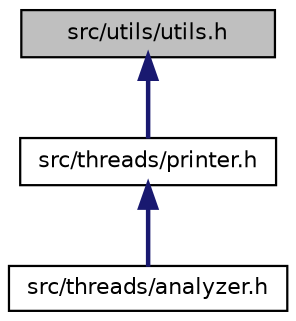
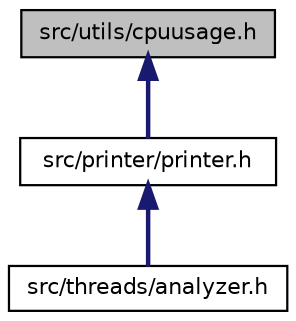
node "src/utils/utils.h": label "src/utils/utils.h" -> "src/utils/cpuusage.h"
node "src/threads/printer.h": label "src/threads/printer.h" -> "src/printer/printer.h"
